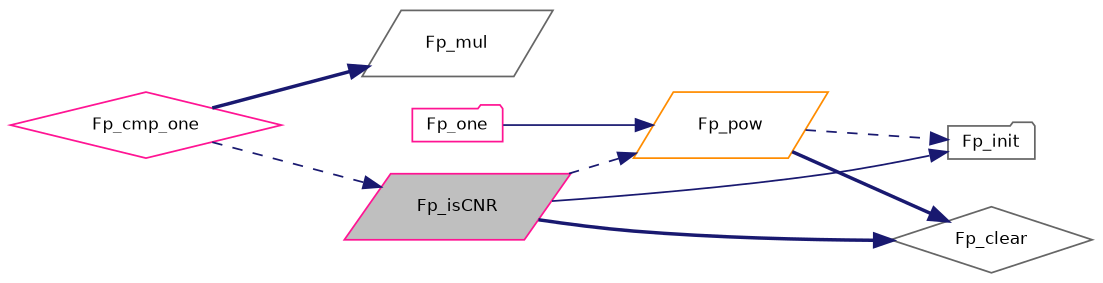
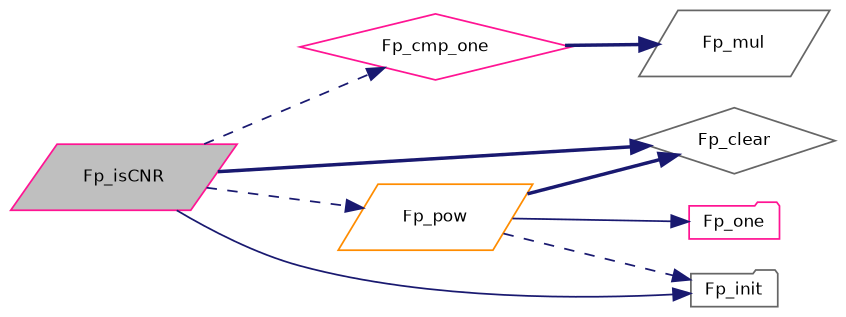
edge "Fp_one" -> "Fp_pow": reversed
edge "Fp_cmp_one" -> "Fp_isCNR": reversed
